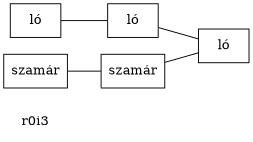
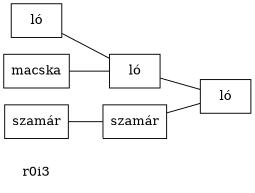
node "macska": added
